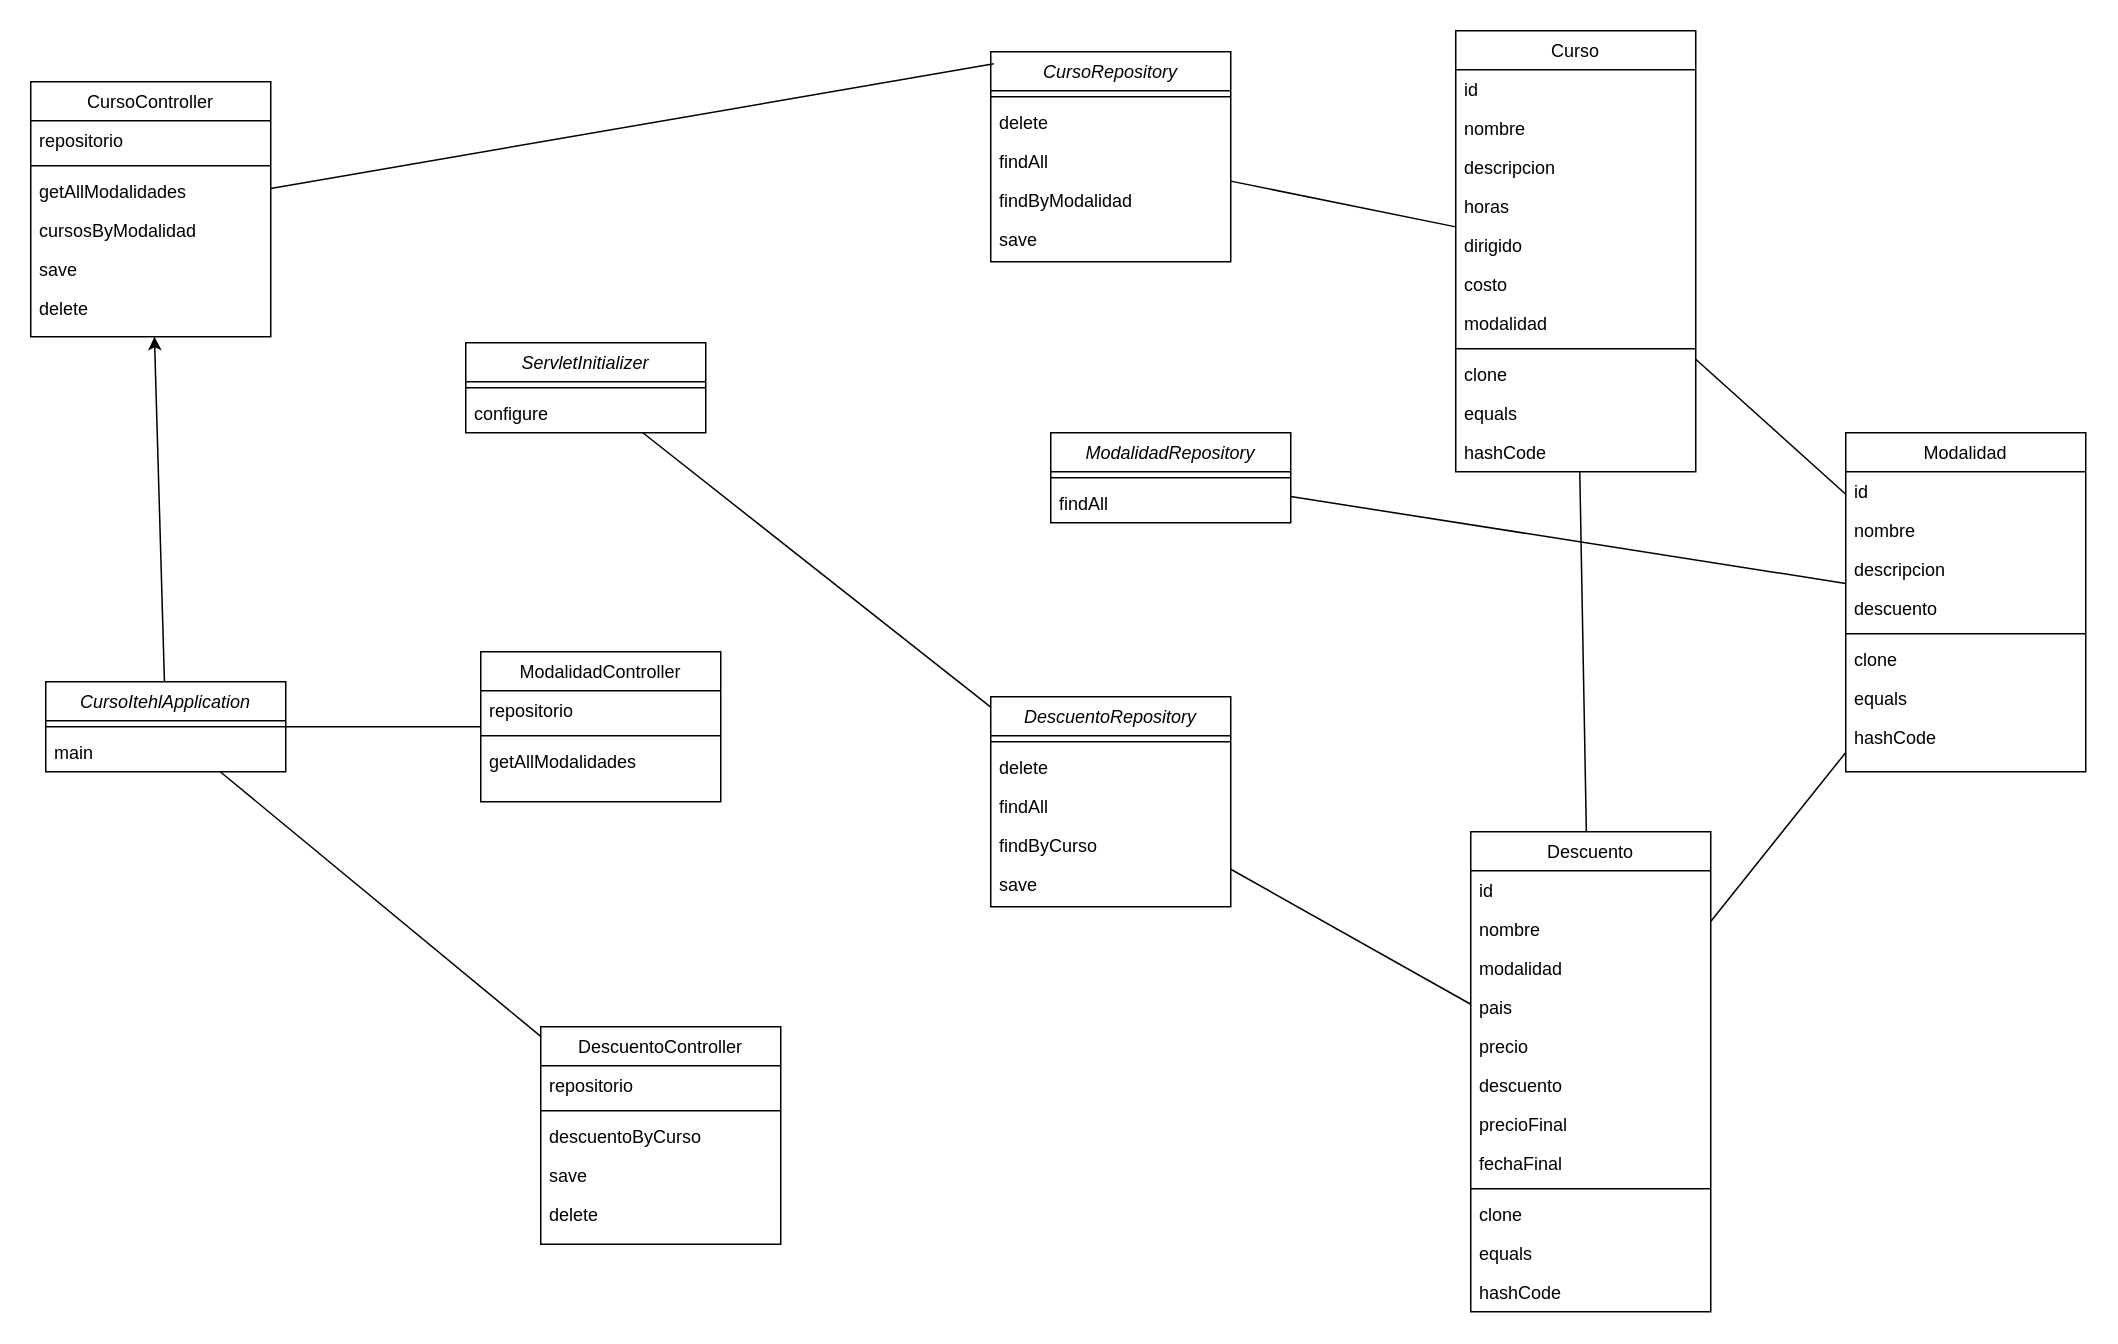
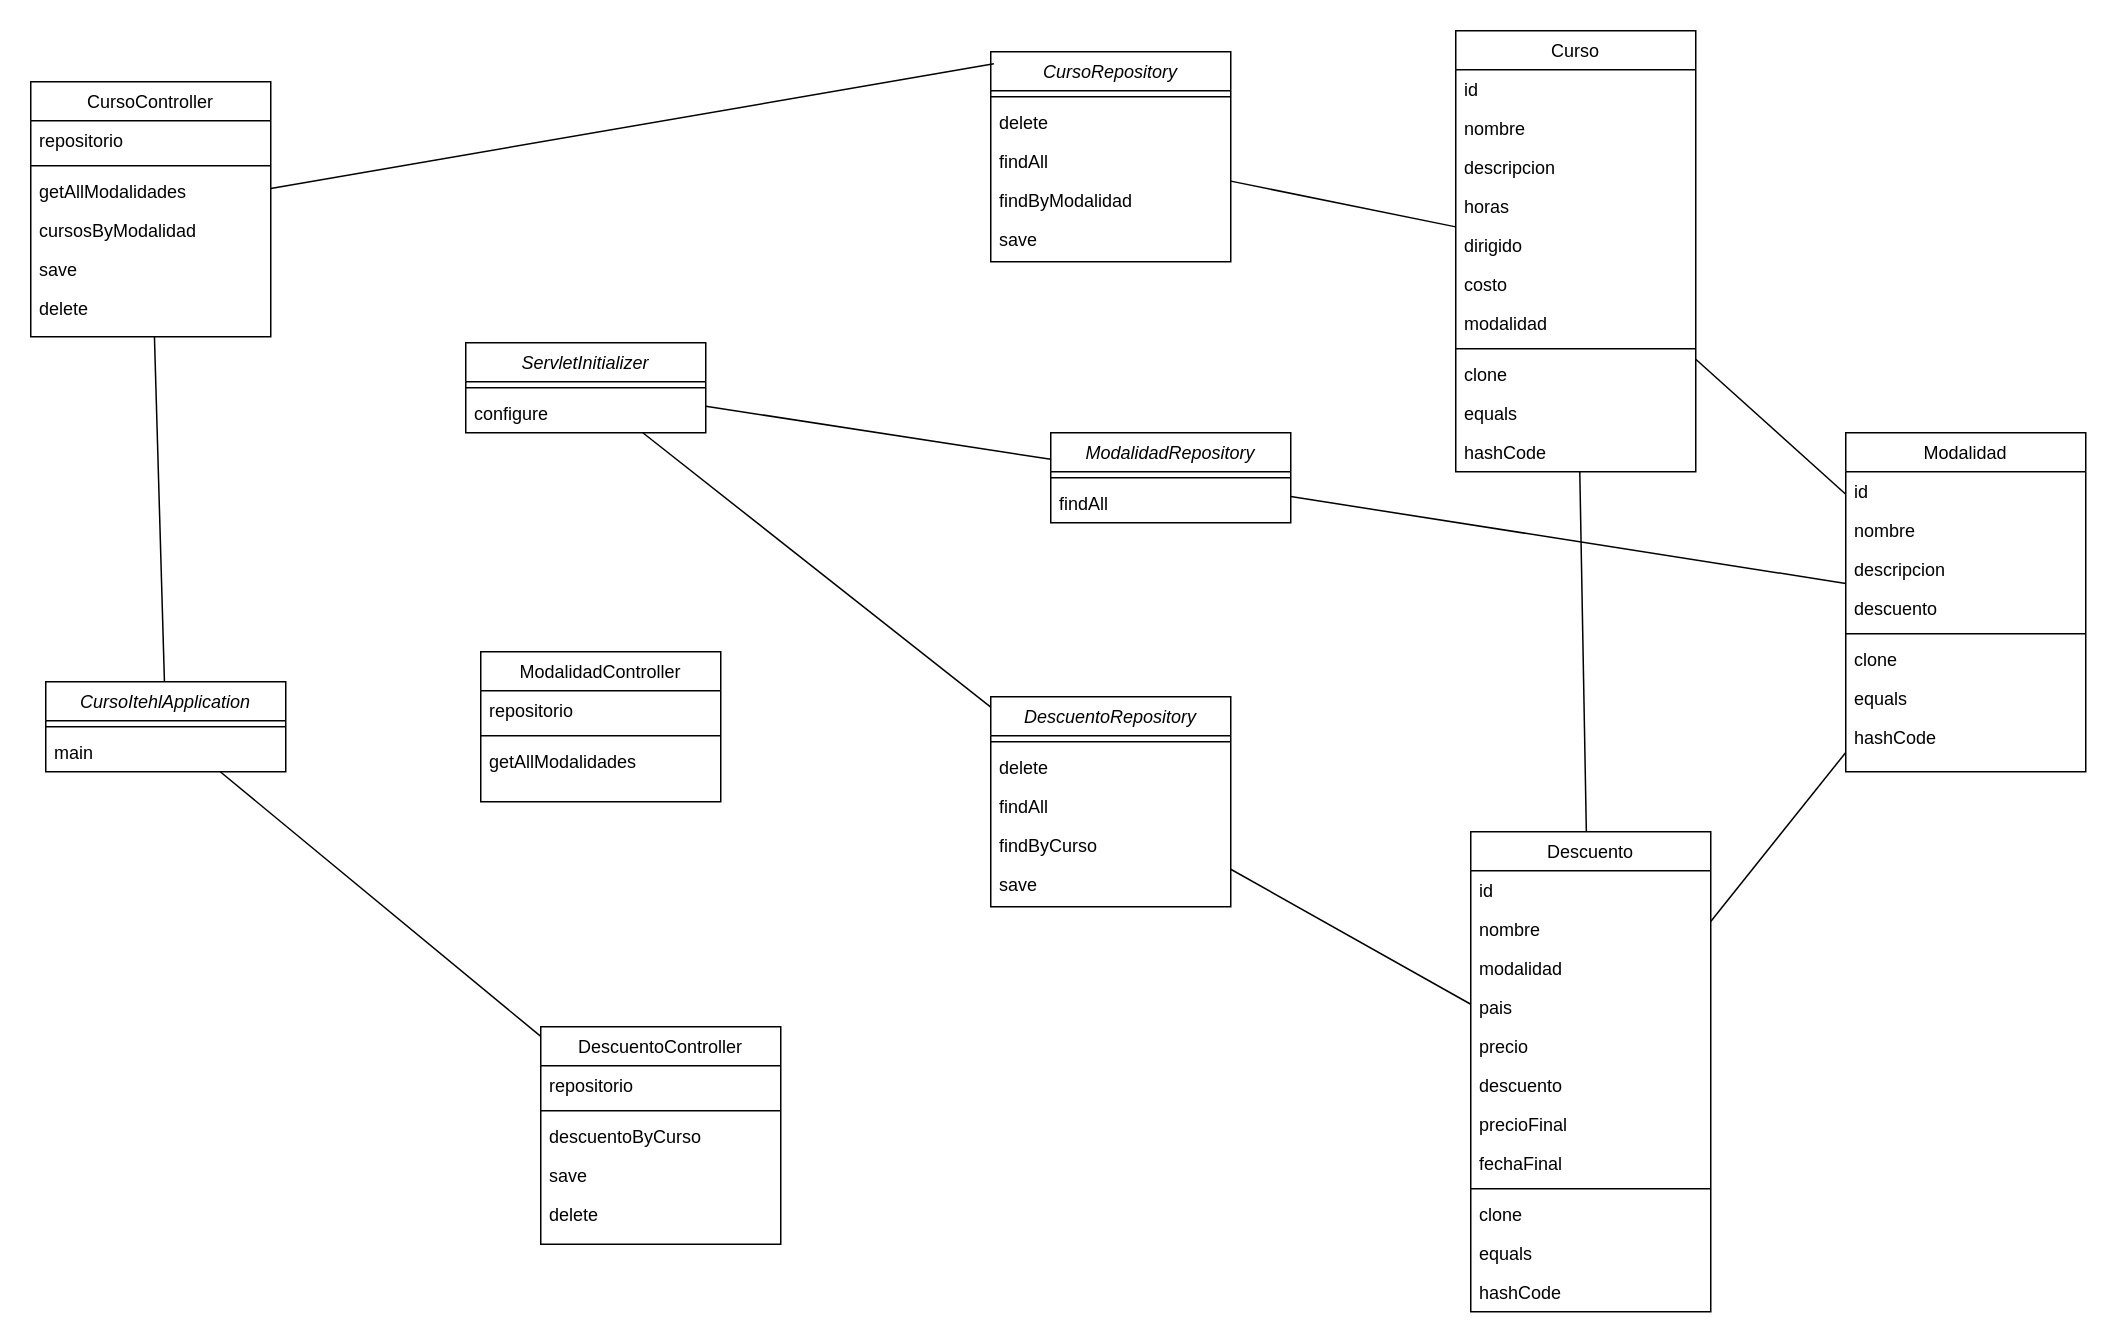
edge "CursoItehlApplication" -> "CursoController": arrowhead classic -> none
edge "ServletInitializer" -- "ModalidadRepository": added
edge "CursoItehlApplication" -- "ModalidadController": removed
